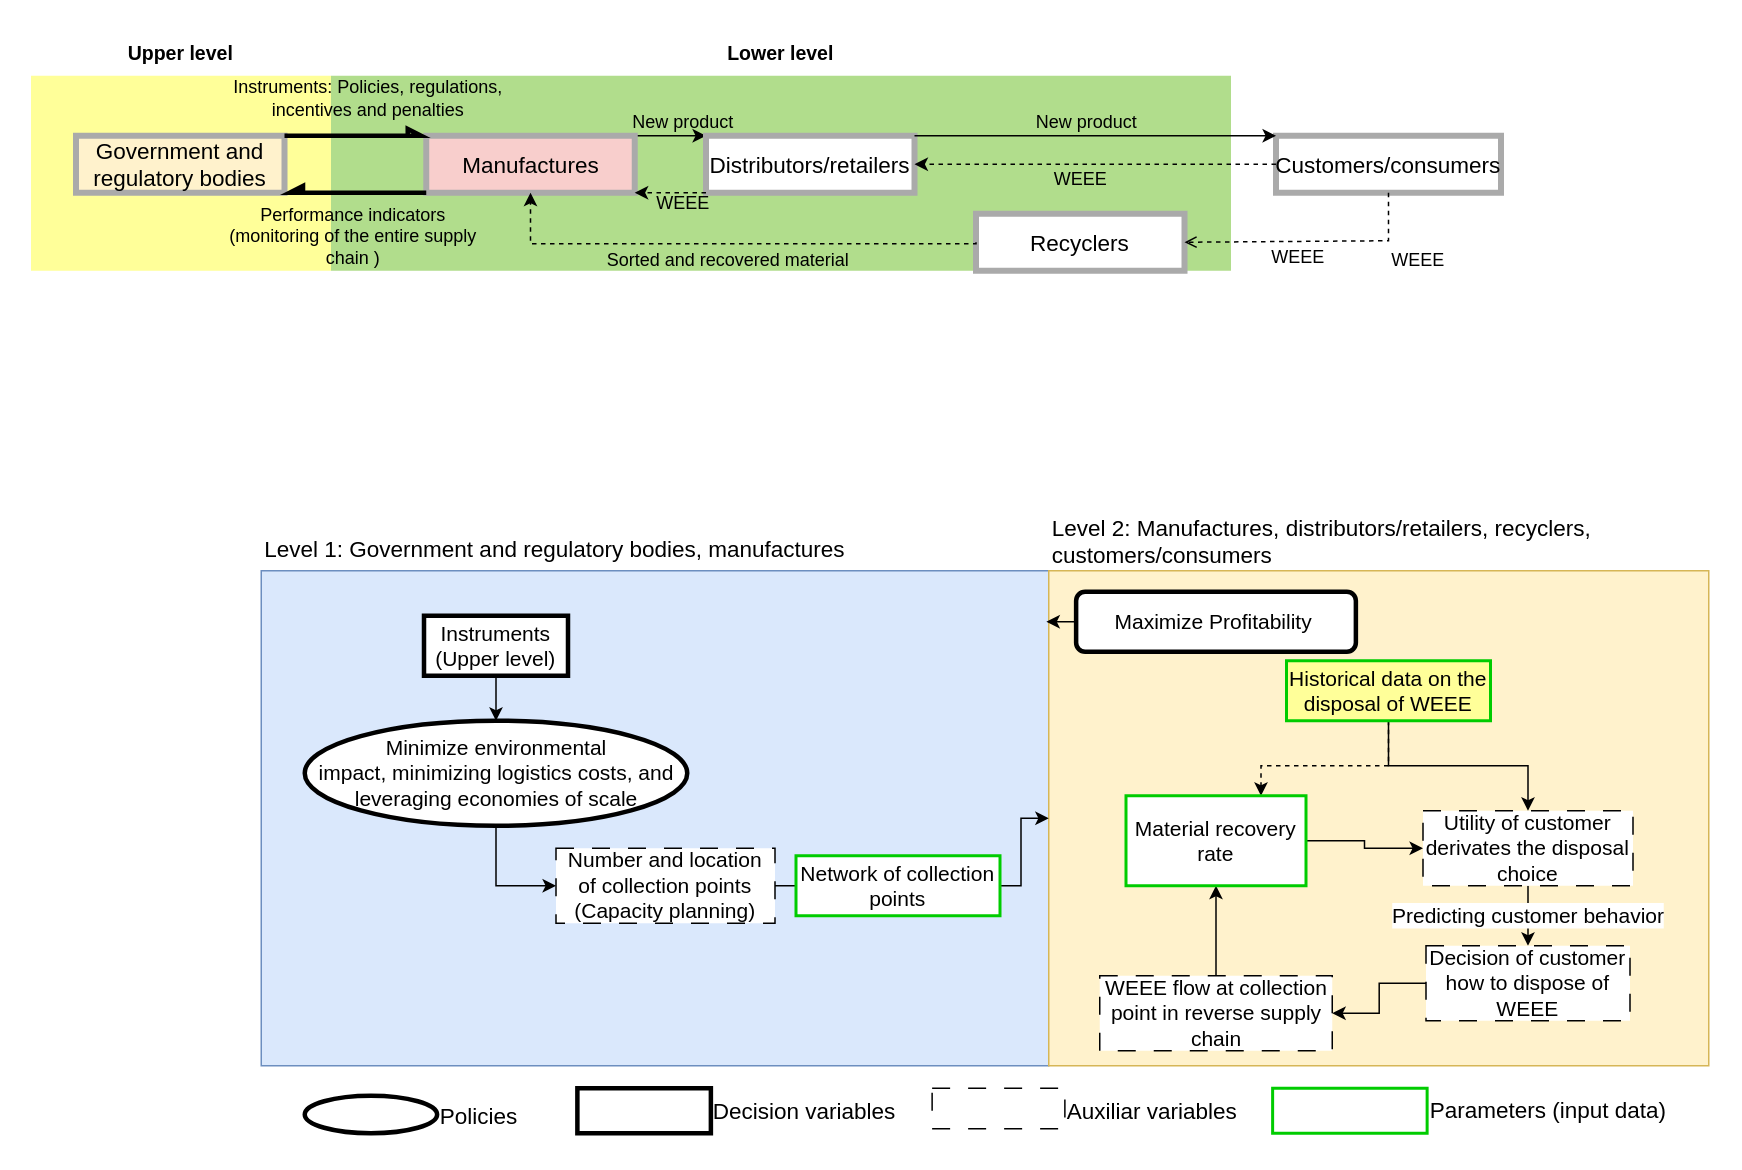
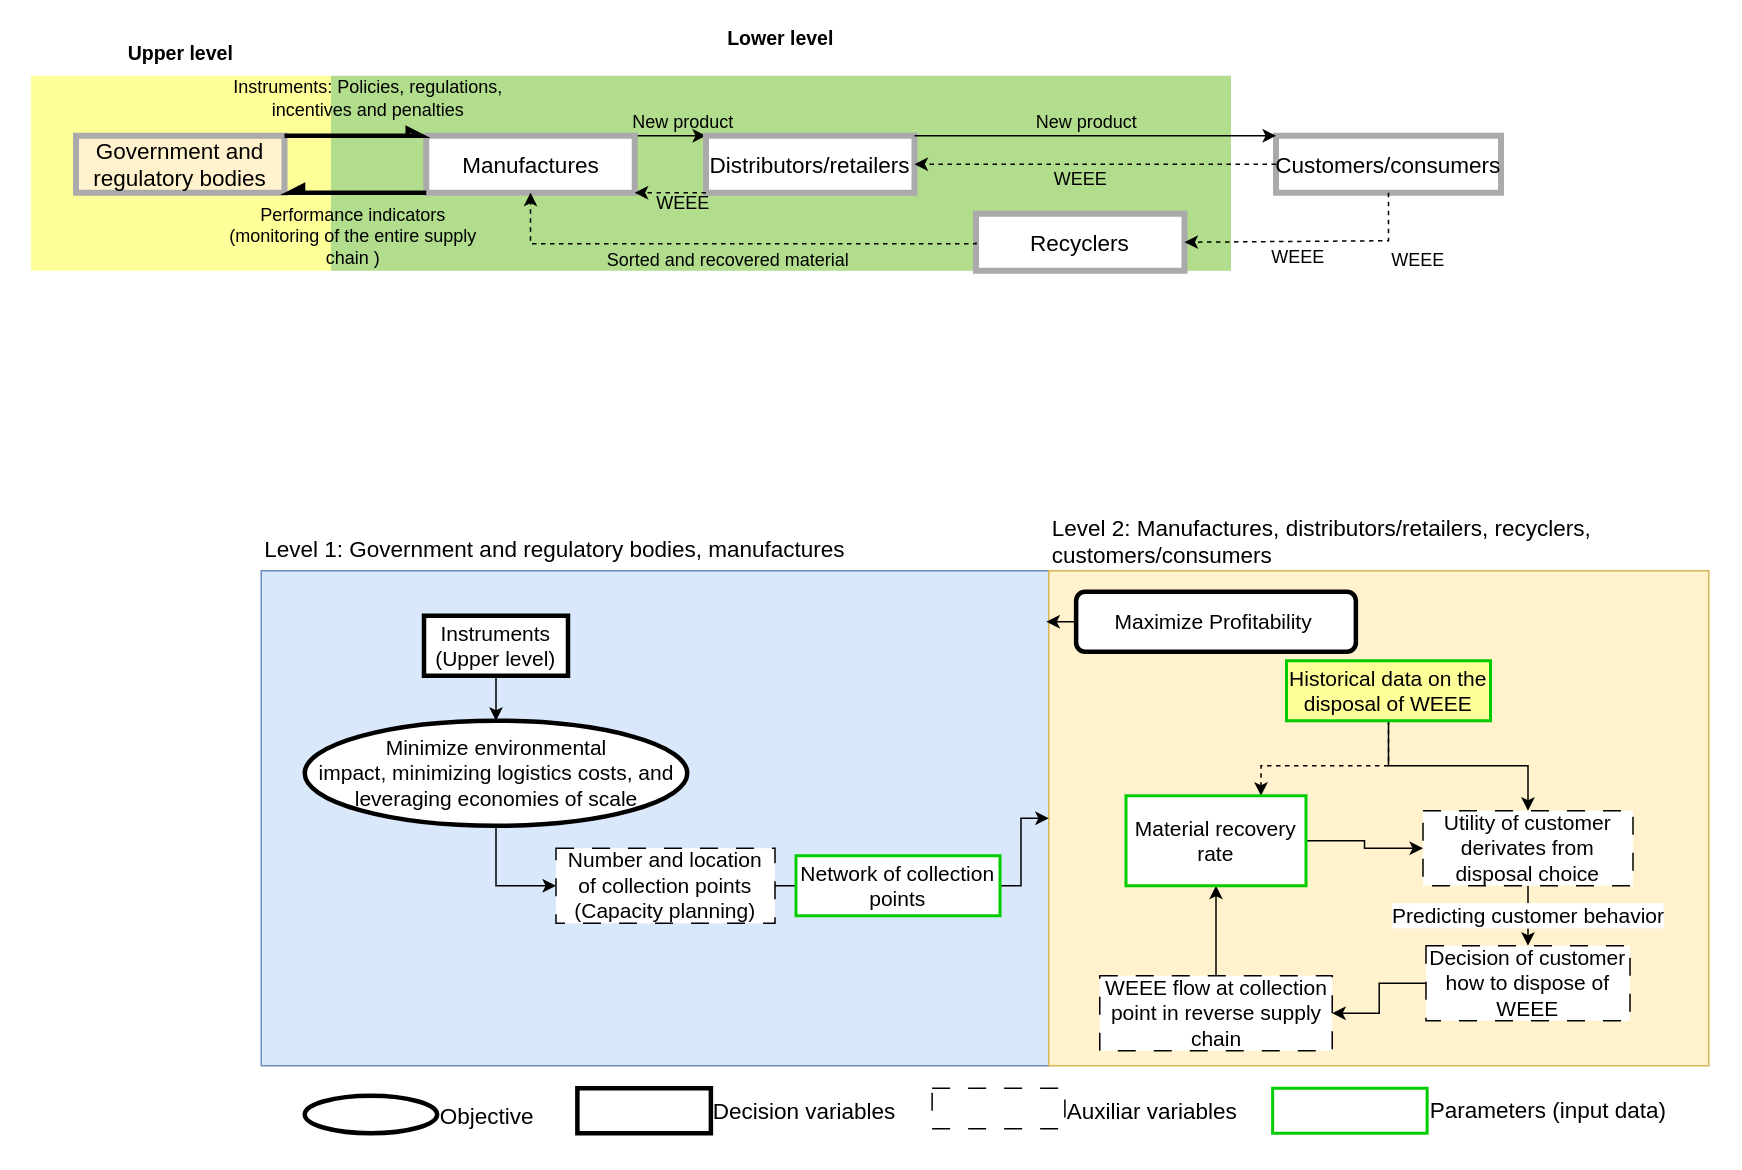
node "Lower level": moved (781, 53) -> (781, 38)
node "Manufactures": fillcolor #f8cecc -> #ffffff
edge "Customers/consumers" -> "Recyclers": arrowhead open -> classic
node "Utility of customer derivates the disposal choice": label "Utility of customer derivates the disposal choice" -> "Utility of customer derivates from disposal choice"
node "Policies": label "Policies" -> "Objective"
